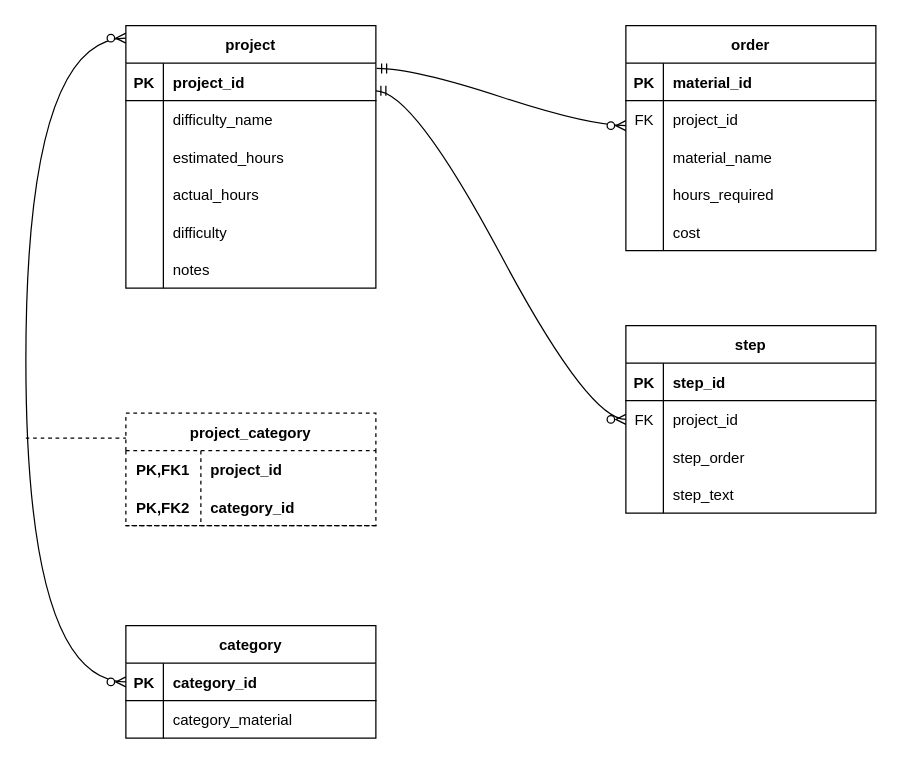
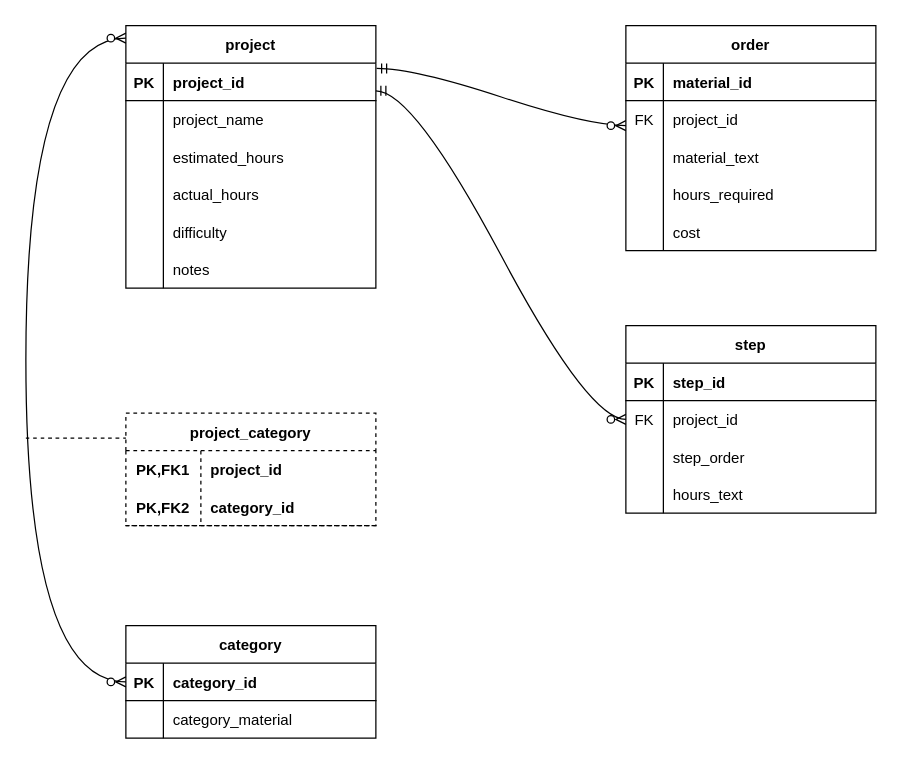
node "difficulty_name": label "difficulty_name" -> "project_name"
node "material_name": label "material_name" -> "material_text"
node "step_text": label "step_text" -> "hours_text"
